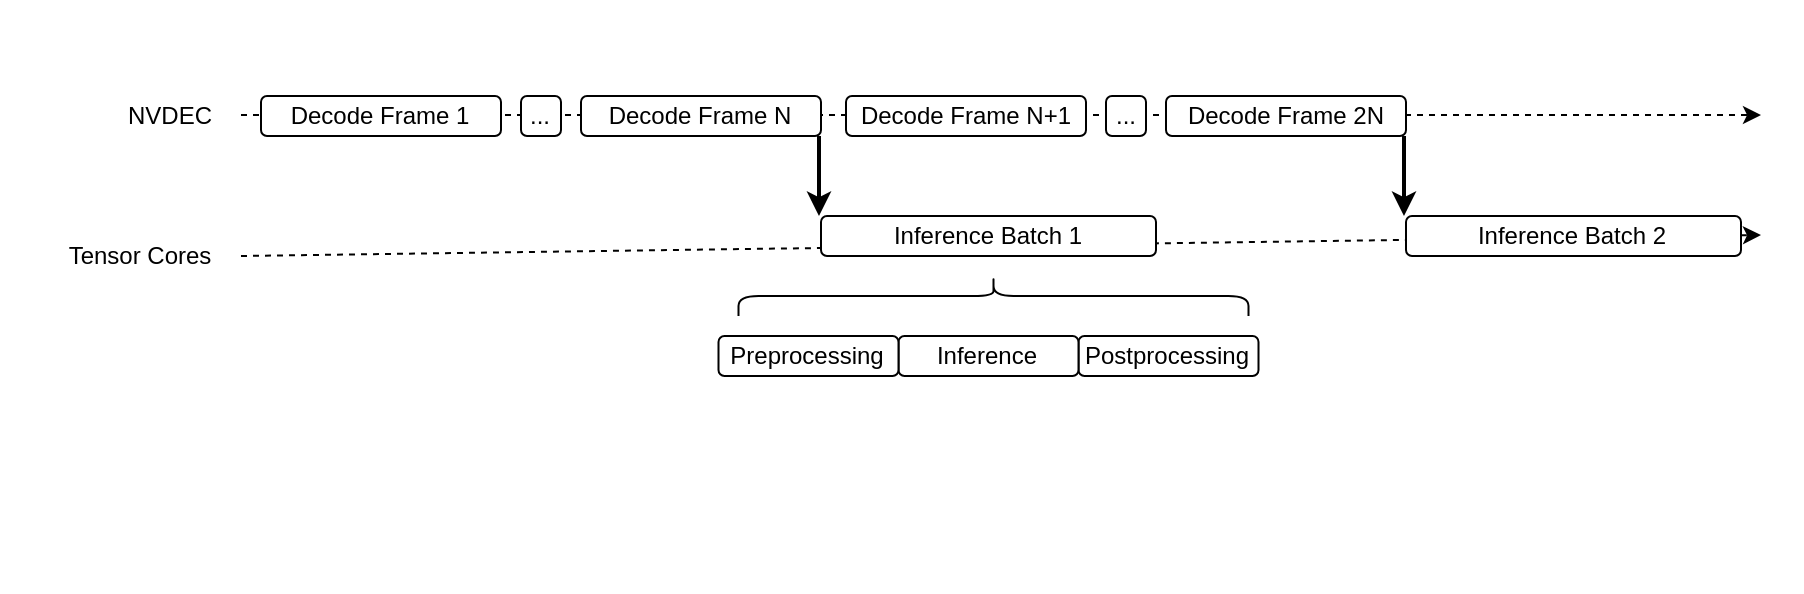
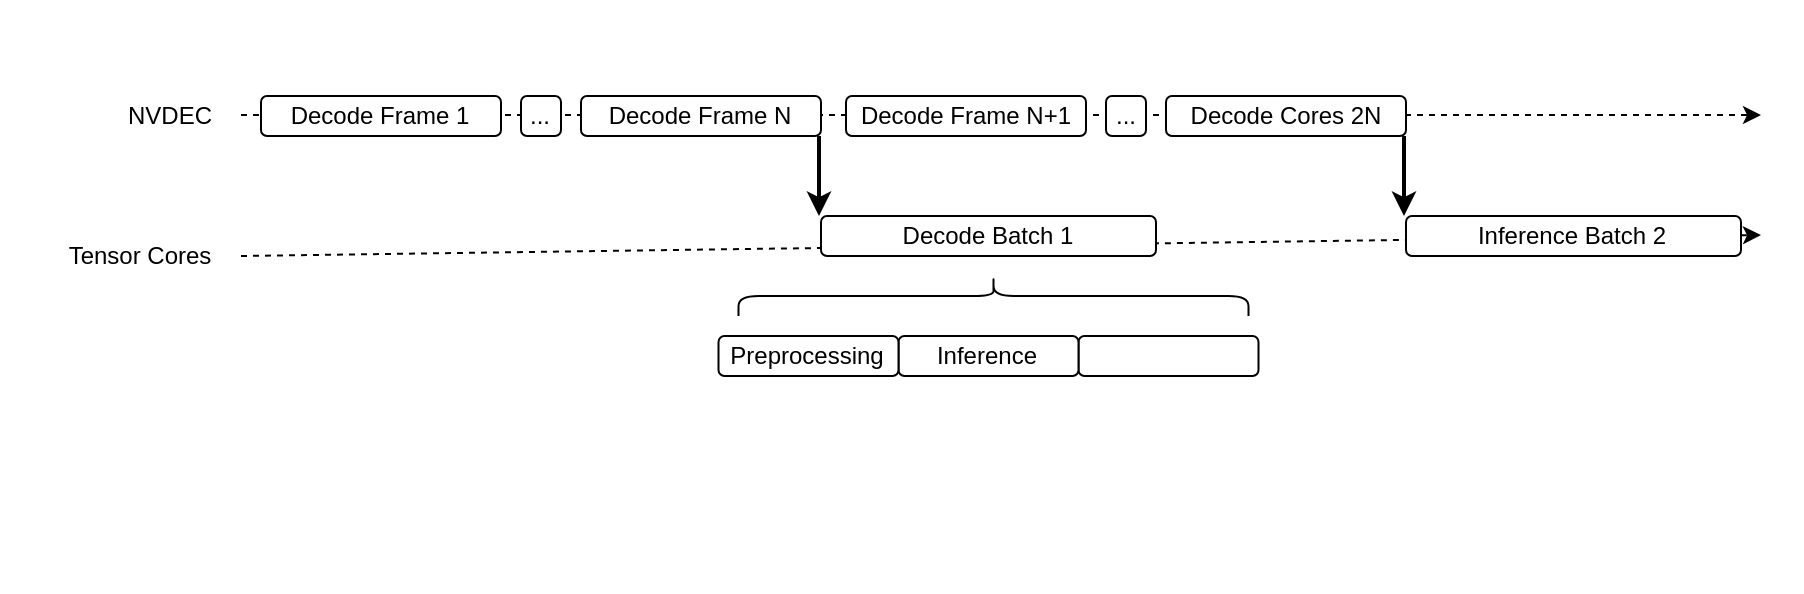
node "Decode Frame 2N": label "Decode Frame 2N" -> "Decode Cores 2N"
node "Inference Batch 1": label "Inference Batch 1" -> "Decode Batch 1"
node "Postprocessing": removed
